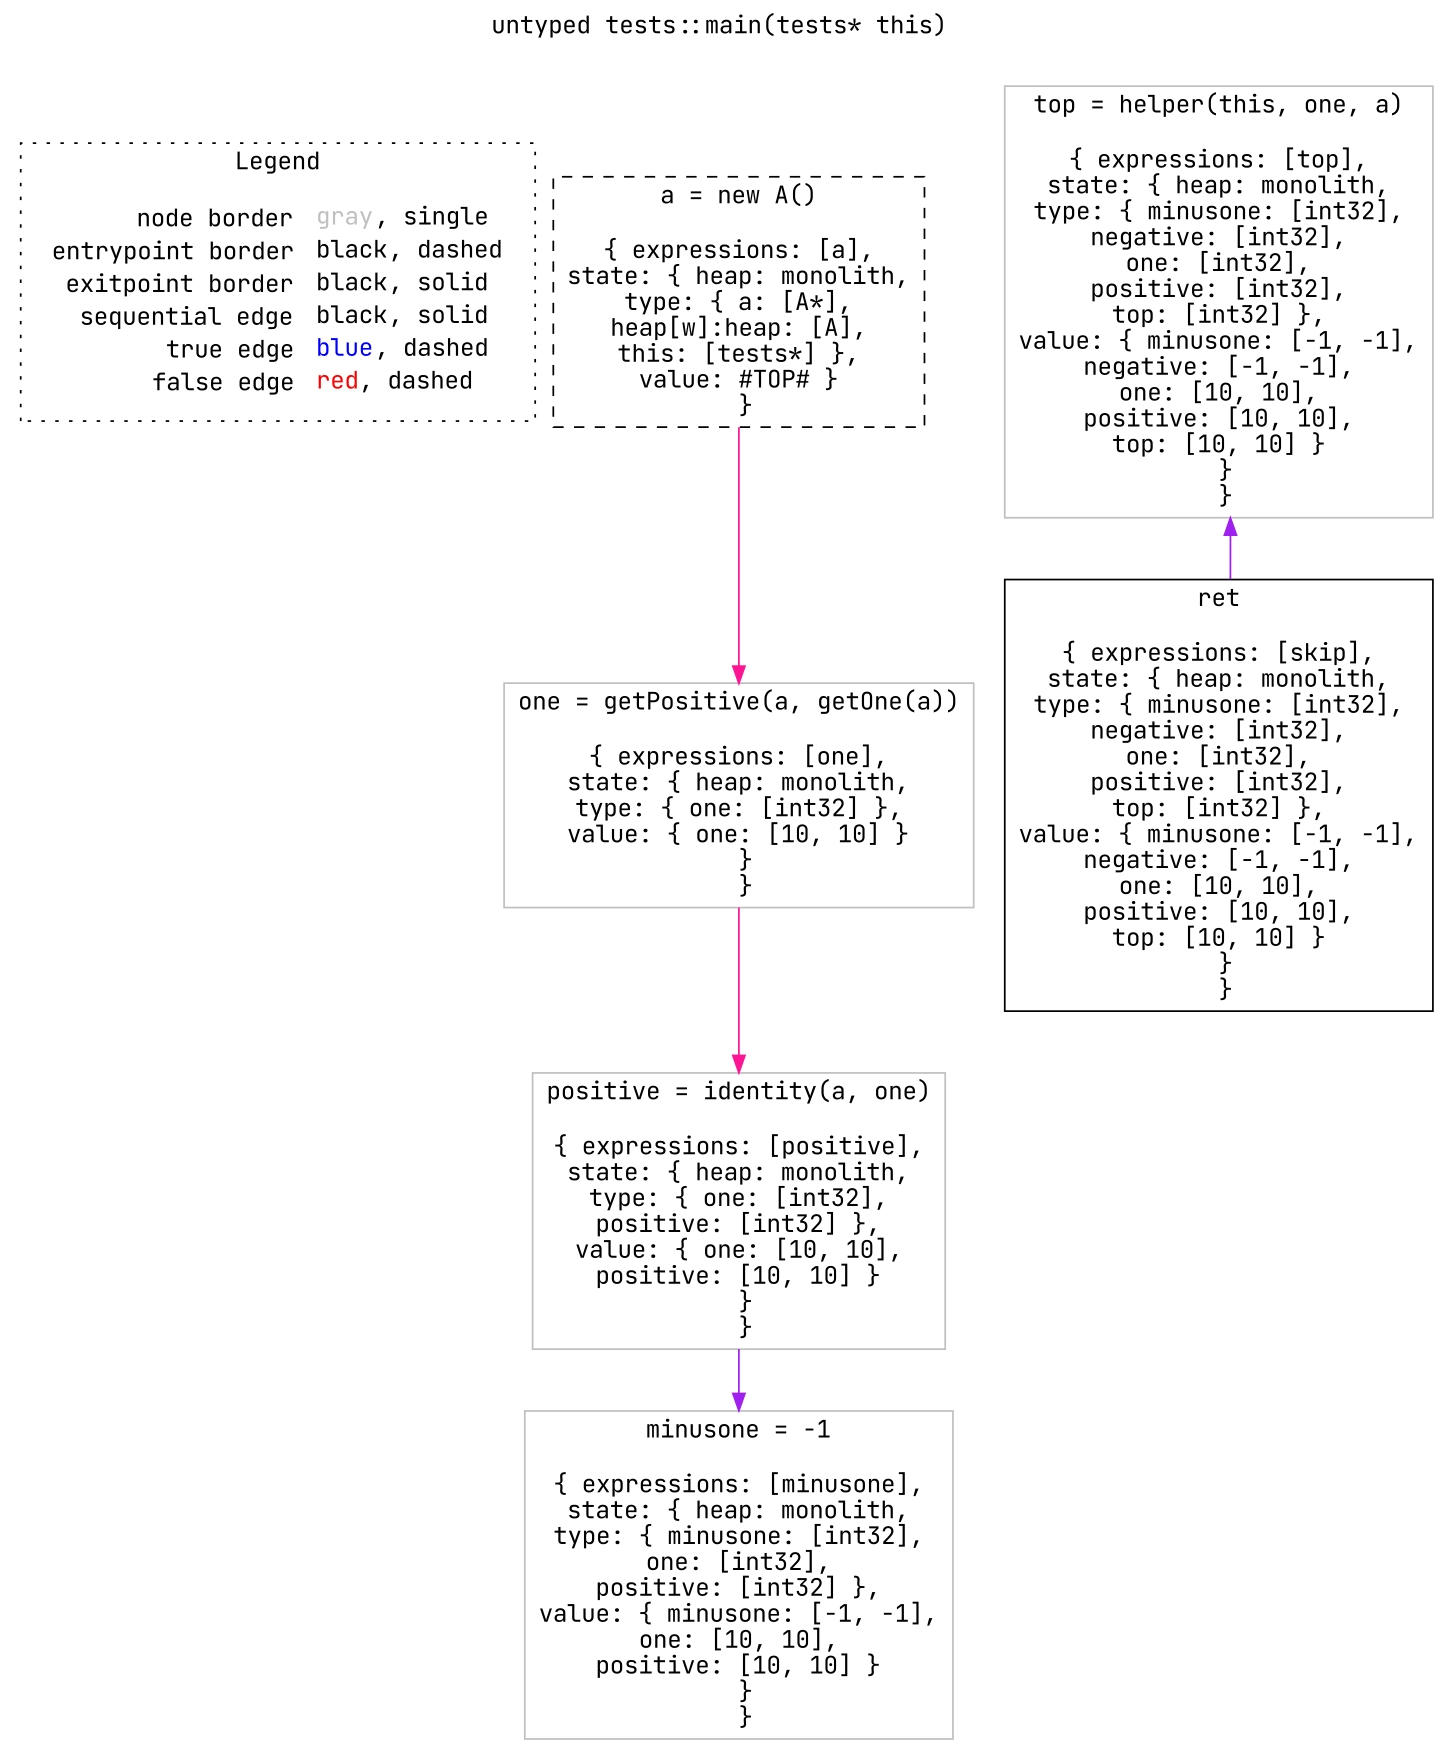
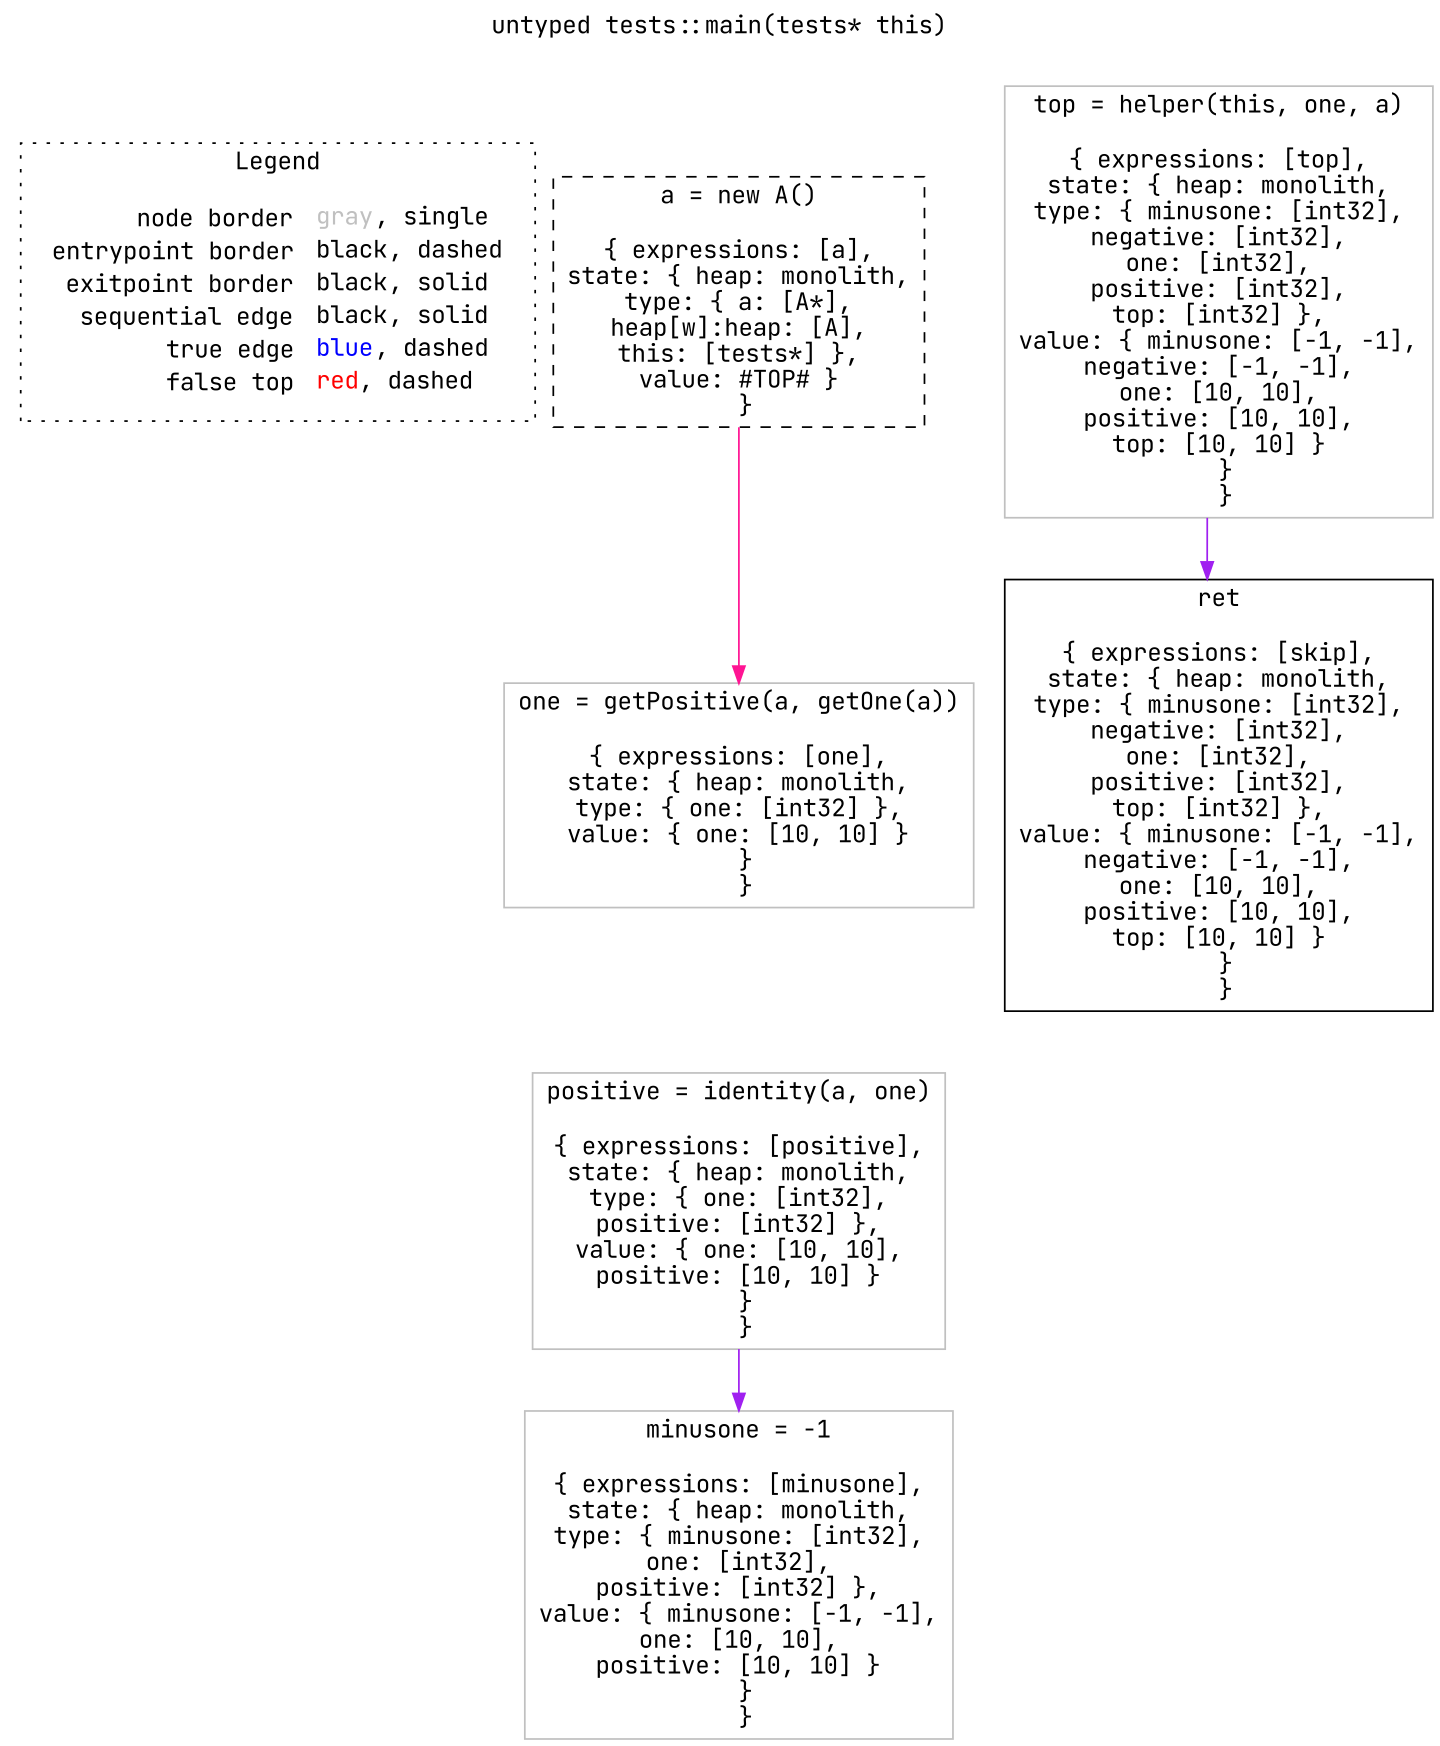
node "node border": text "false edge" -> "false top"
edge "ret" -> "top = helper(this, one, a)": reversed
edge "one = getPositive(a, getOne(a))" -> "positive = identity(a, one)": removed
